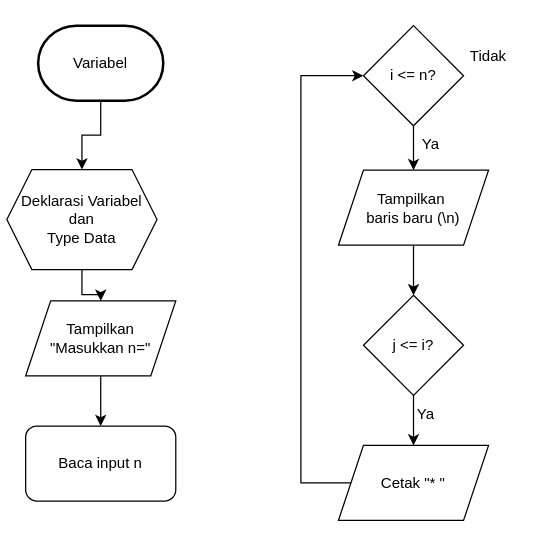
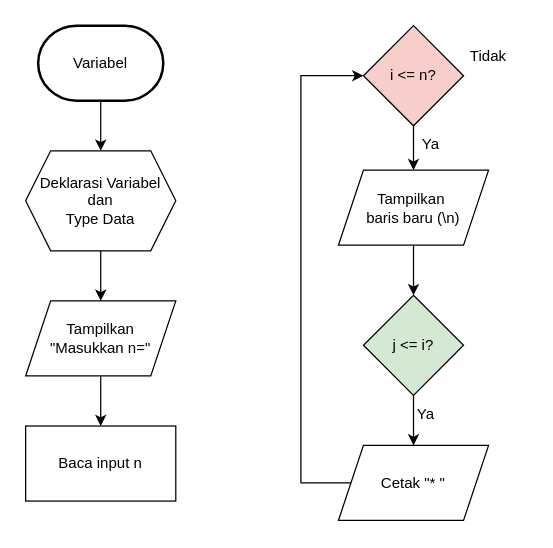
node "i <= n?": fillcolor #ffffff -> #f8cecc
node "Deklarasi Variabel dan Type Data": moved (82, 219) -> (101, 201)
node "j <= i?": fillcolor #ffffff -> #d5e8d4
node "Baca input n": shape rounded rectangle -> rectangle
